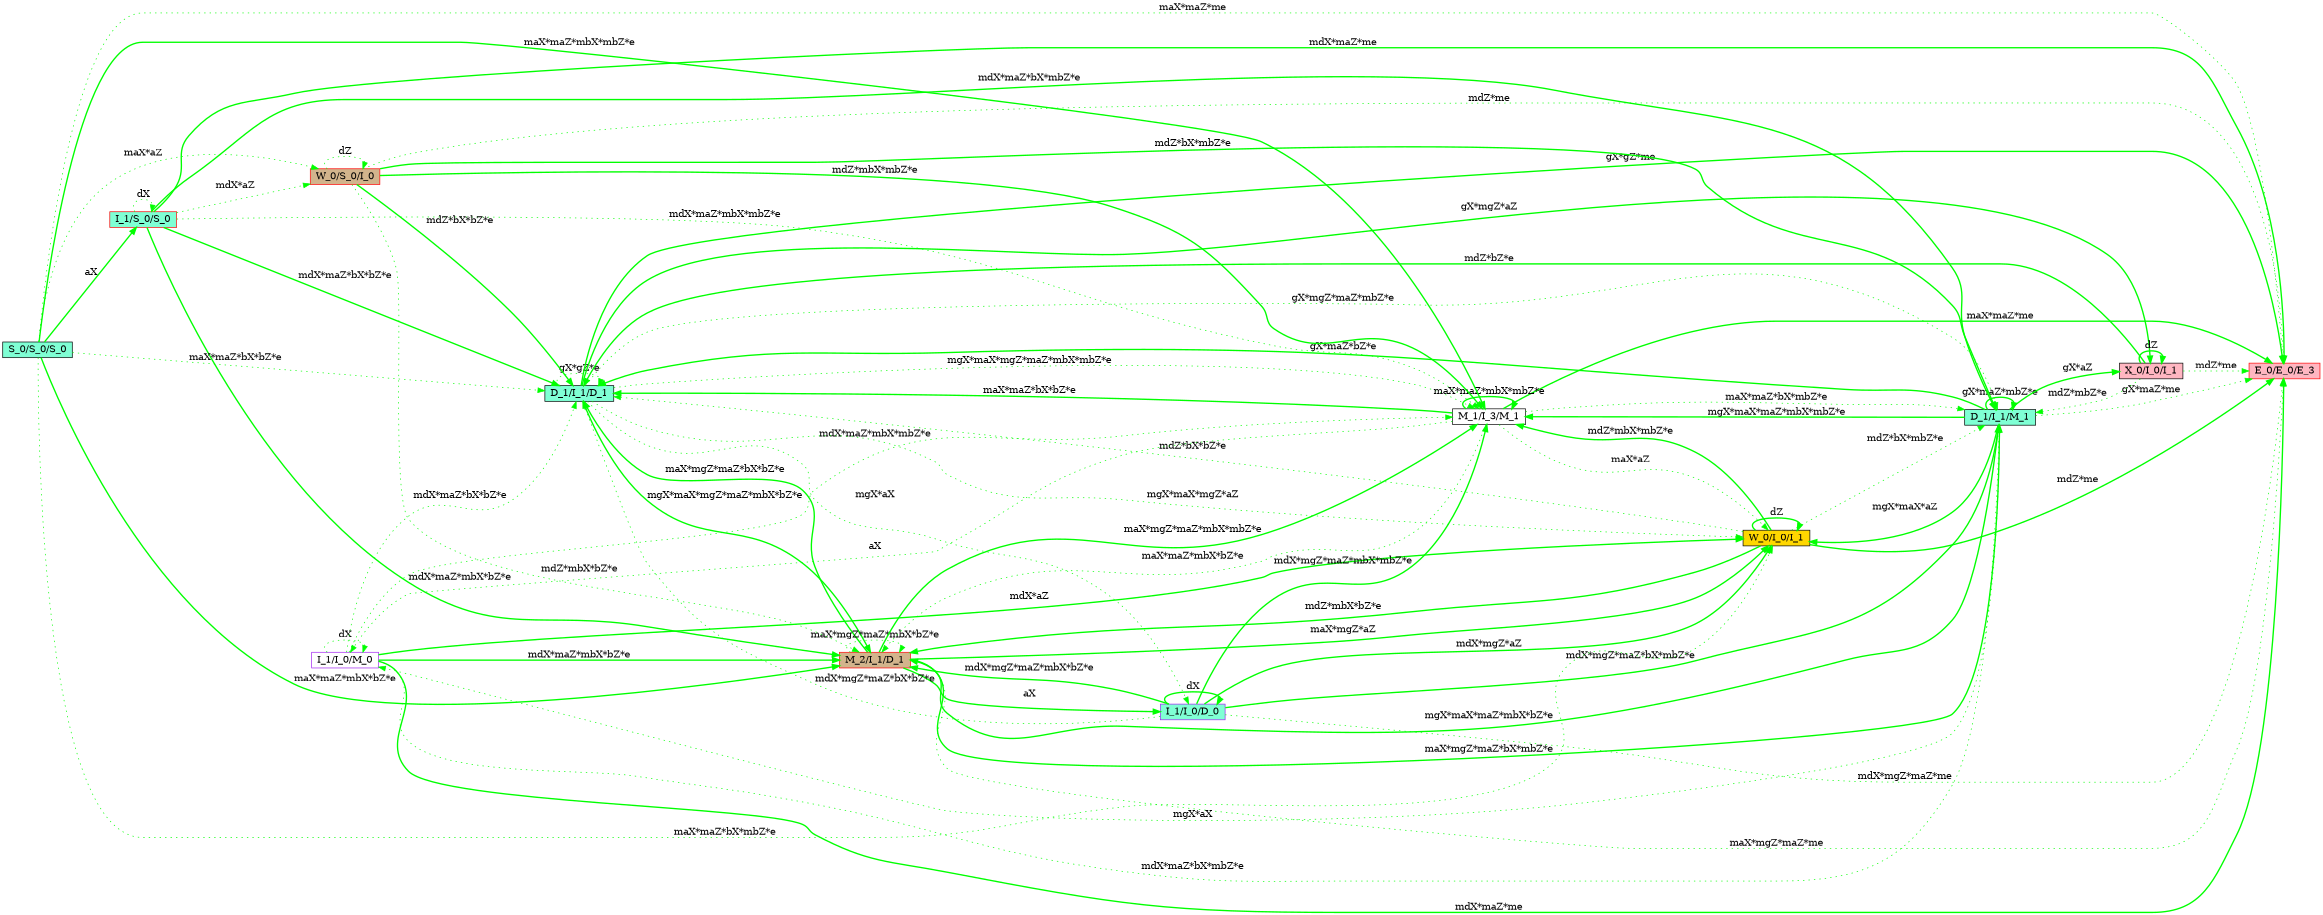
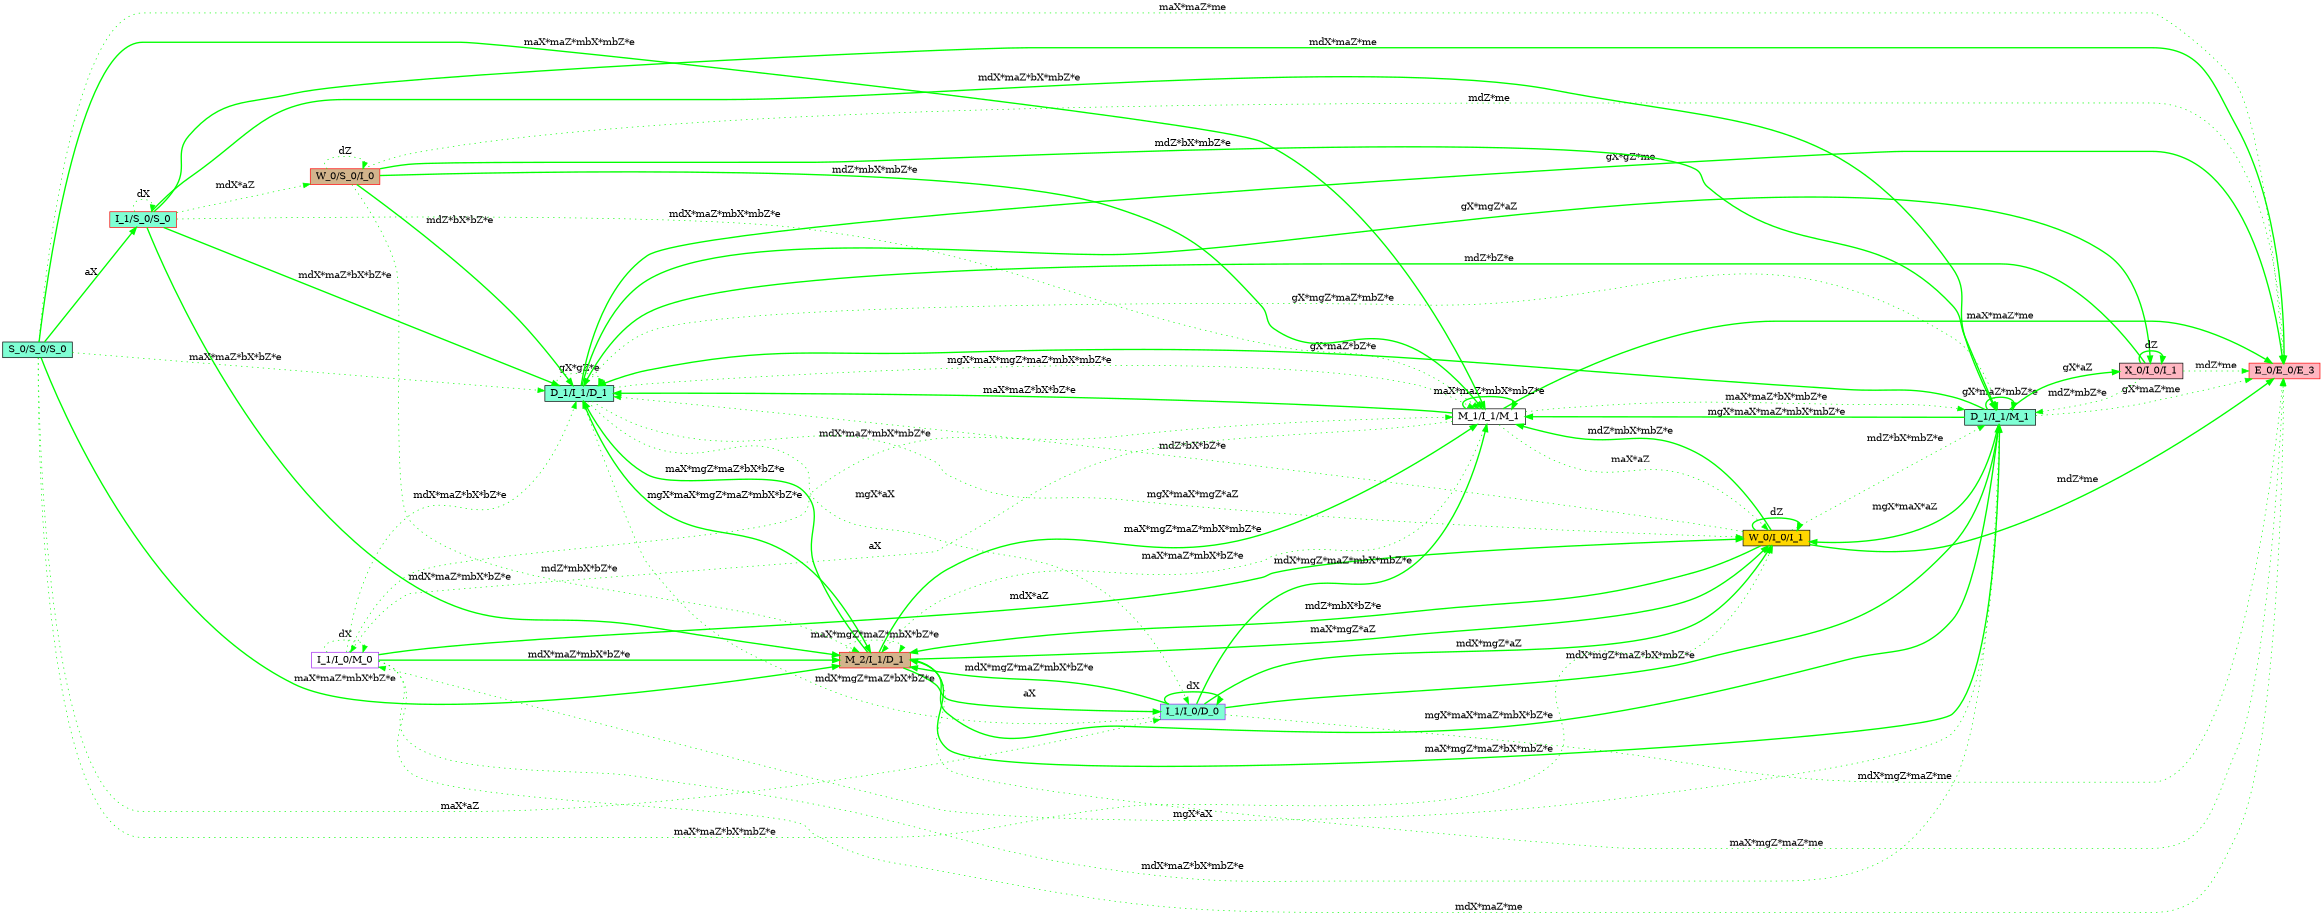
edge "W_0/S_0/I_0" -- "S_0/S_0/S_0": now "I_1/I_0/D_0" -- "S_0/S_0/S_0"
node "M_1/I_3/M_1": label "M_1/I_3/M_1" -> "M_1/I_1/M_1"
edge "E_0/E_0/E_3" -- "I_1/I_0/M_0": style bold -> dotted
